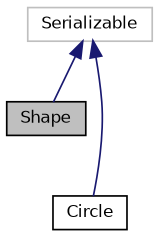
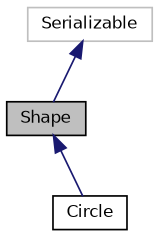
edge "Circle" -> "Serializable": now "Circle" -> "Shape"
